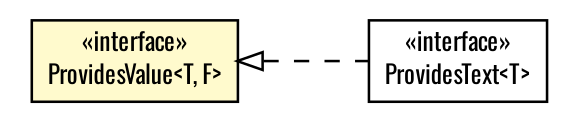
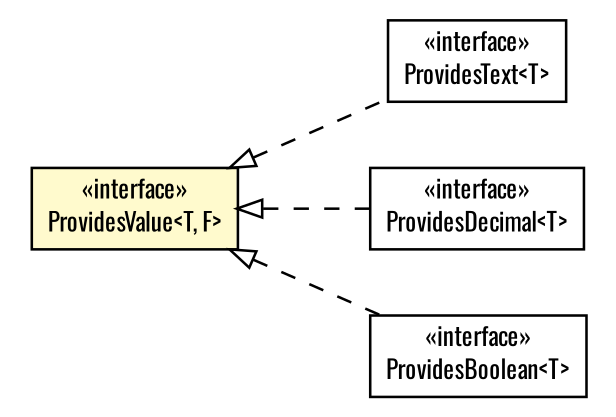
node "ProvidesDecimal<T>": added
node "ProvidesBoolean<T>": added
